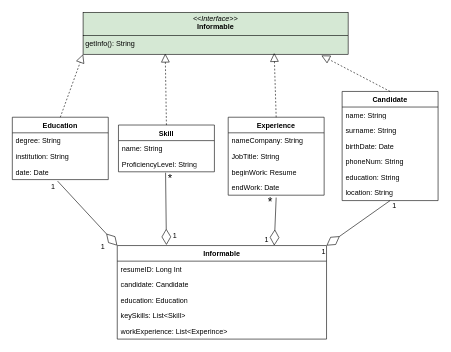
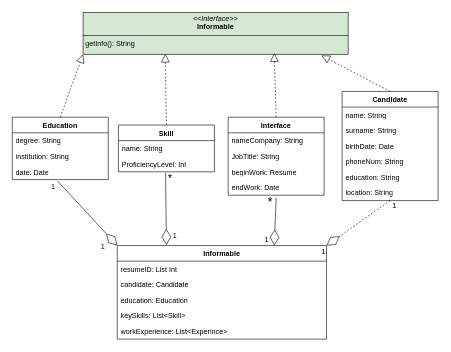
node "Experience": label "Experience" -> "Interface"
node "ProficiencyLevel: String": label "ProficiencyLevel: String" -> "ProficiencyLevel: Int"
edge "Candidate" -> "Informable": style solid -> dashed
node "resumeID: Long Int": label "resumeID: Long Int" -> "resumeID: List Int"
